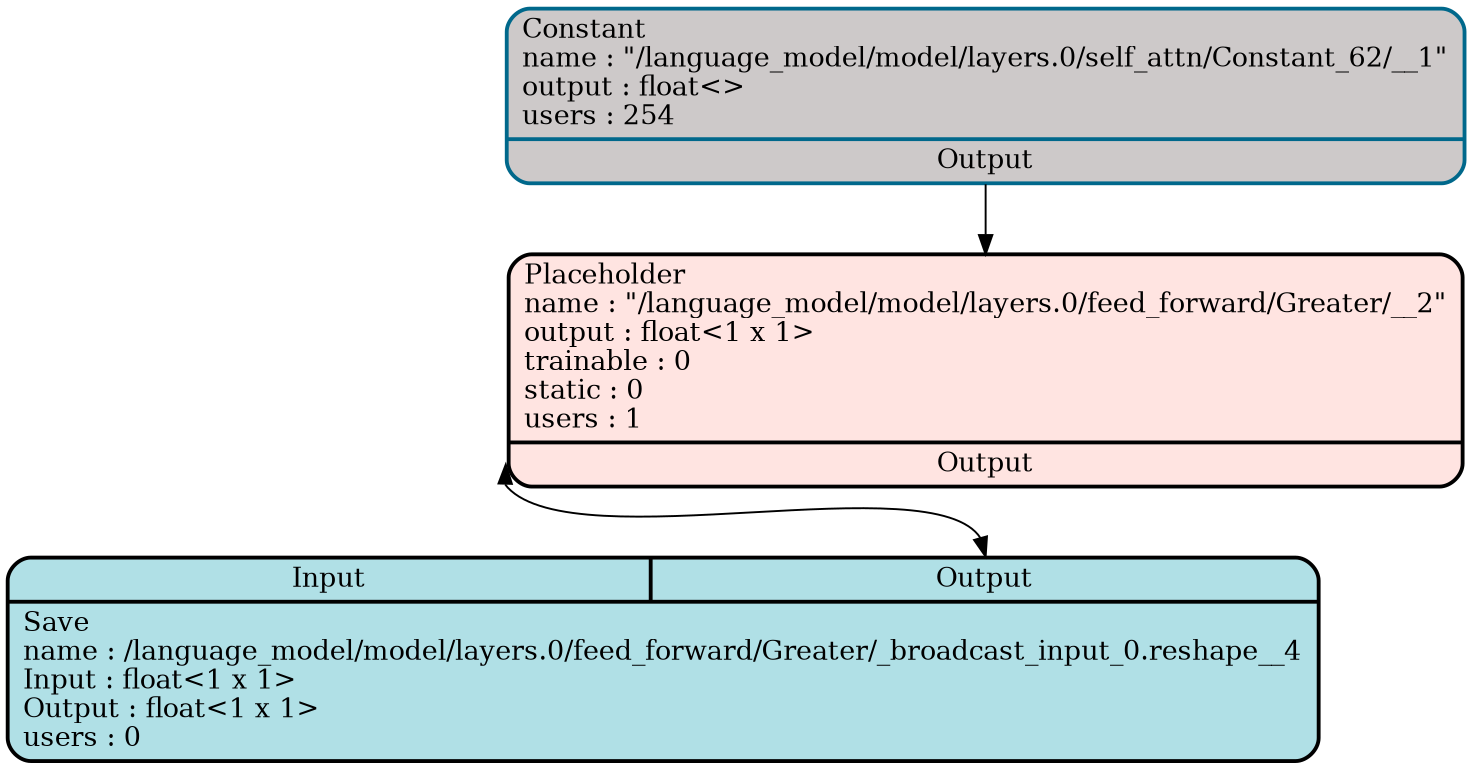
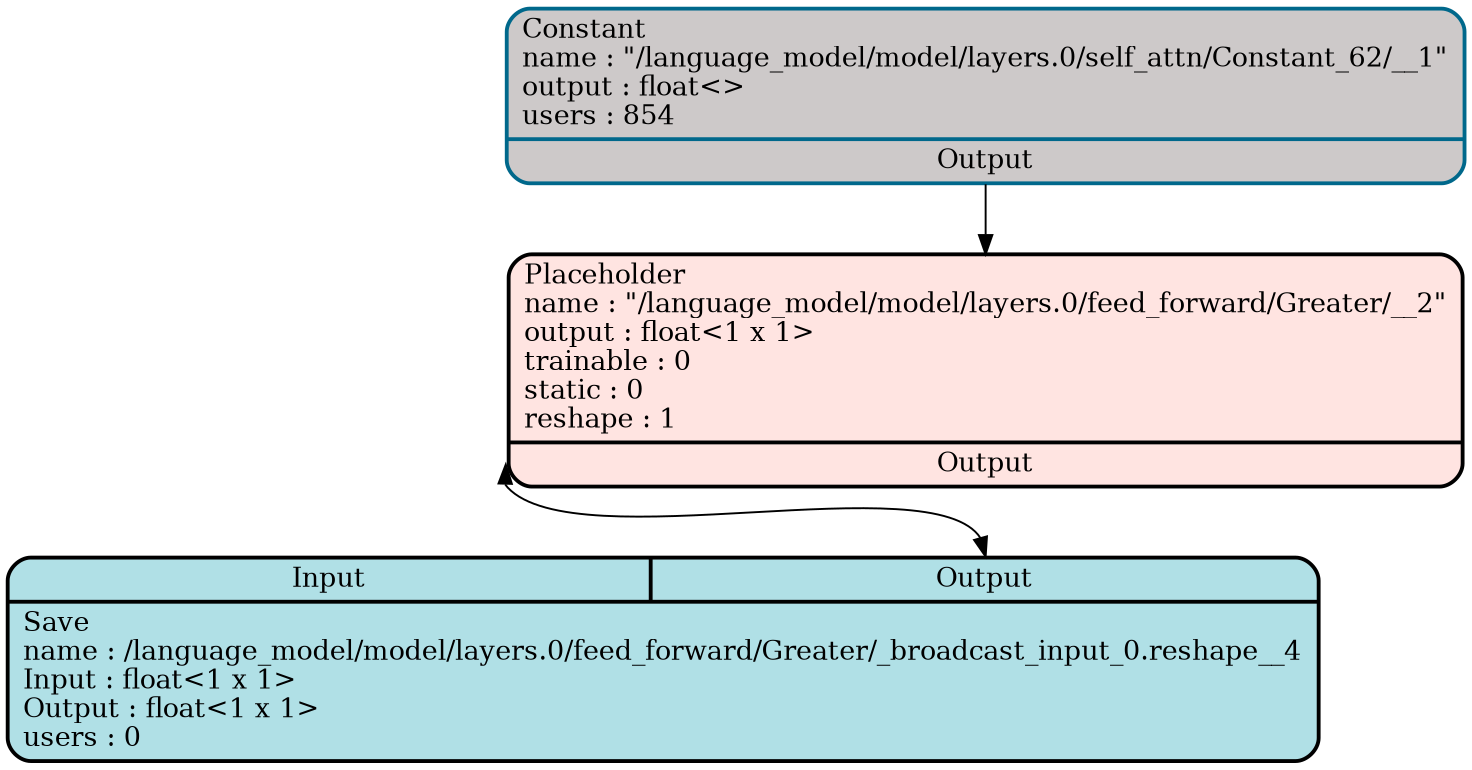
node "Constant": text "users : 254" -> "users : 854"
node "Placeholder": text "users : 1" -> "reshape : 1"
